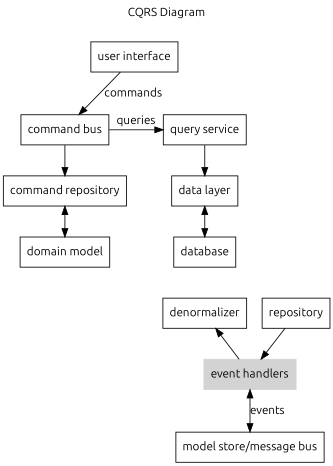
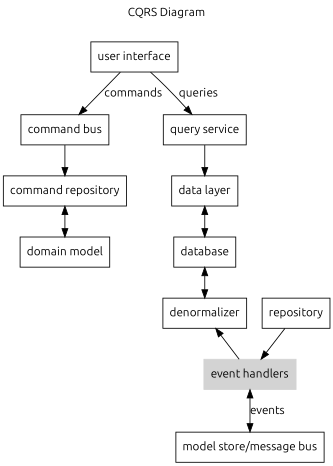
edge "command bus" -> "query service": now "user interface" -> "query service"
edge "database" -- "denormalizer": added
